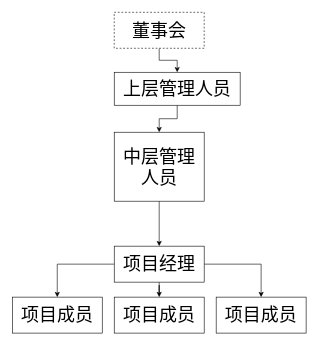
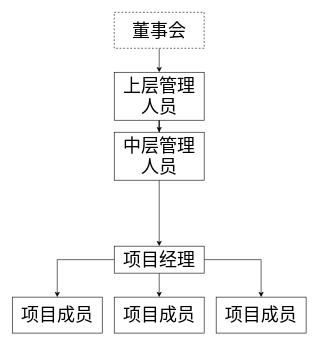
node "上层管理人员": size 126x33 -> 90x48
node "中层管理人员": size 90x69 -> 90x48
node "项目经理": size 90x36 -> 90x27
